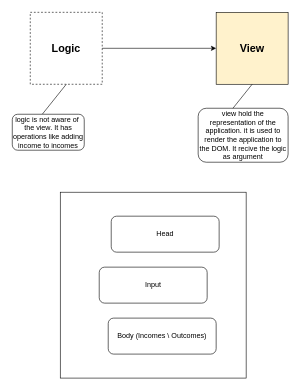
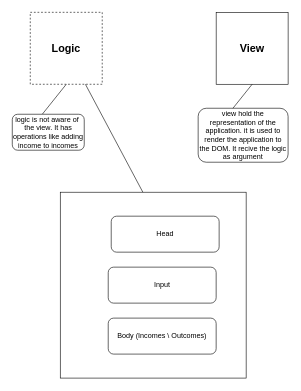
edge "Logic" -> "View": now "Logic" -> "Head"
node "View": fillcolor #fff2cc -> #ffffff
node "Input": moved (153, 285) -> (162, 285)
